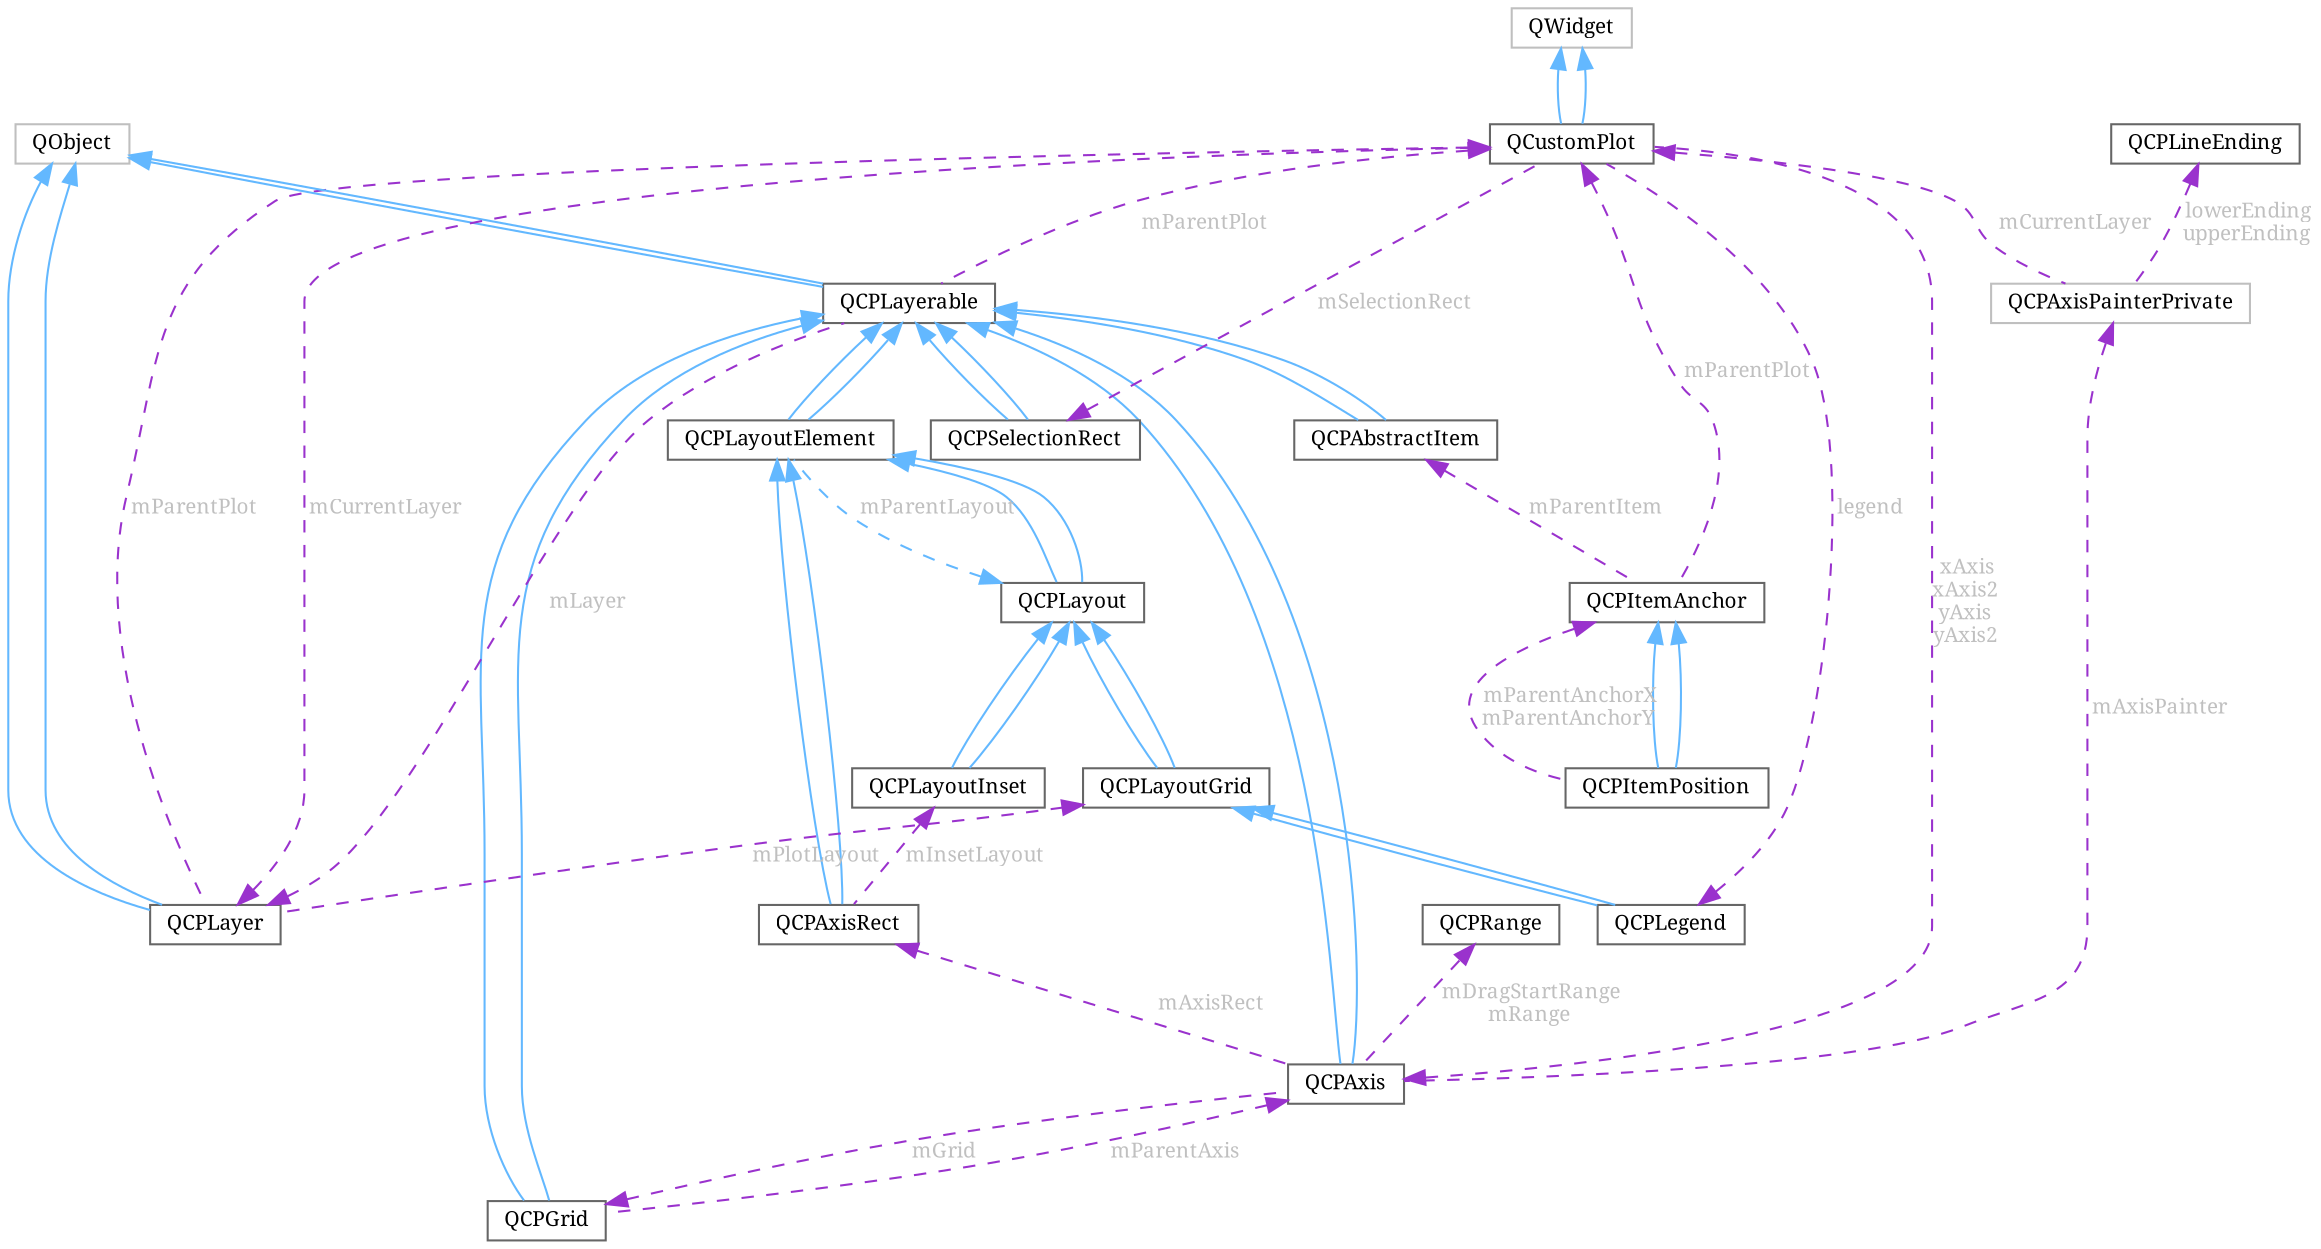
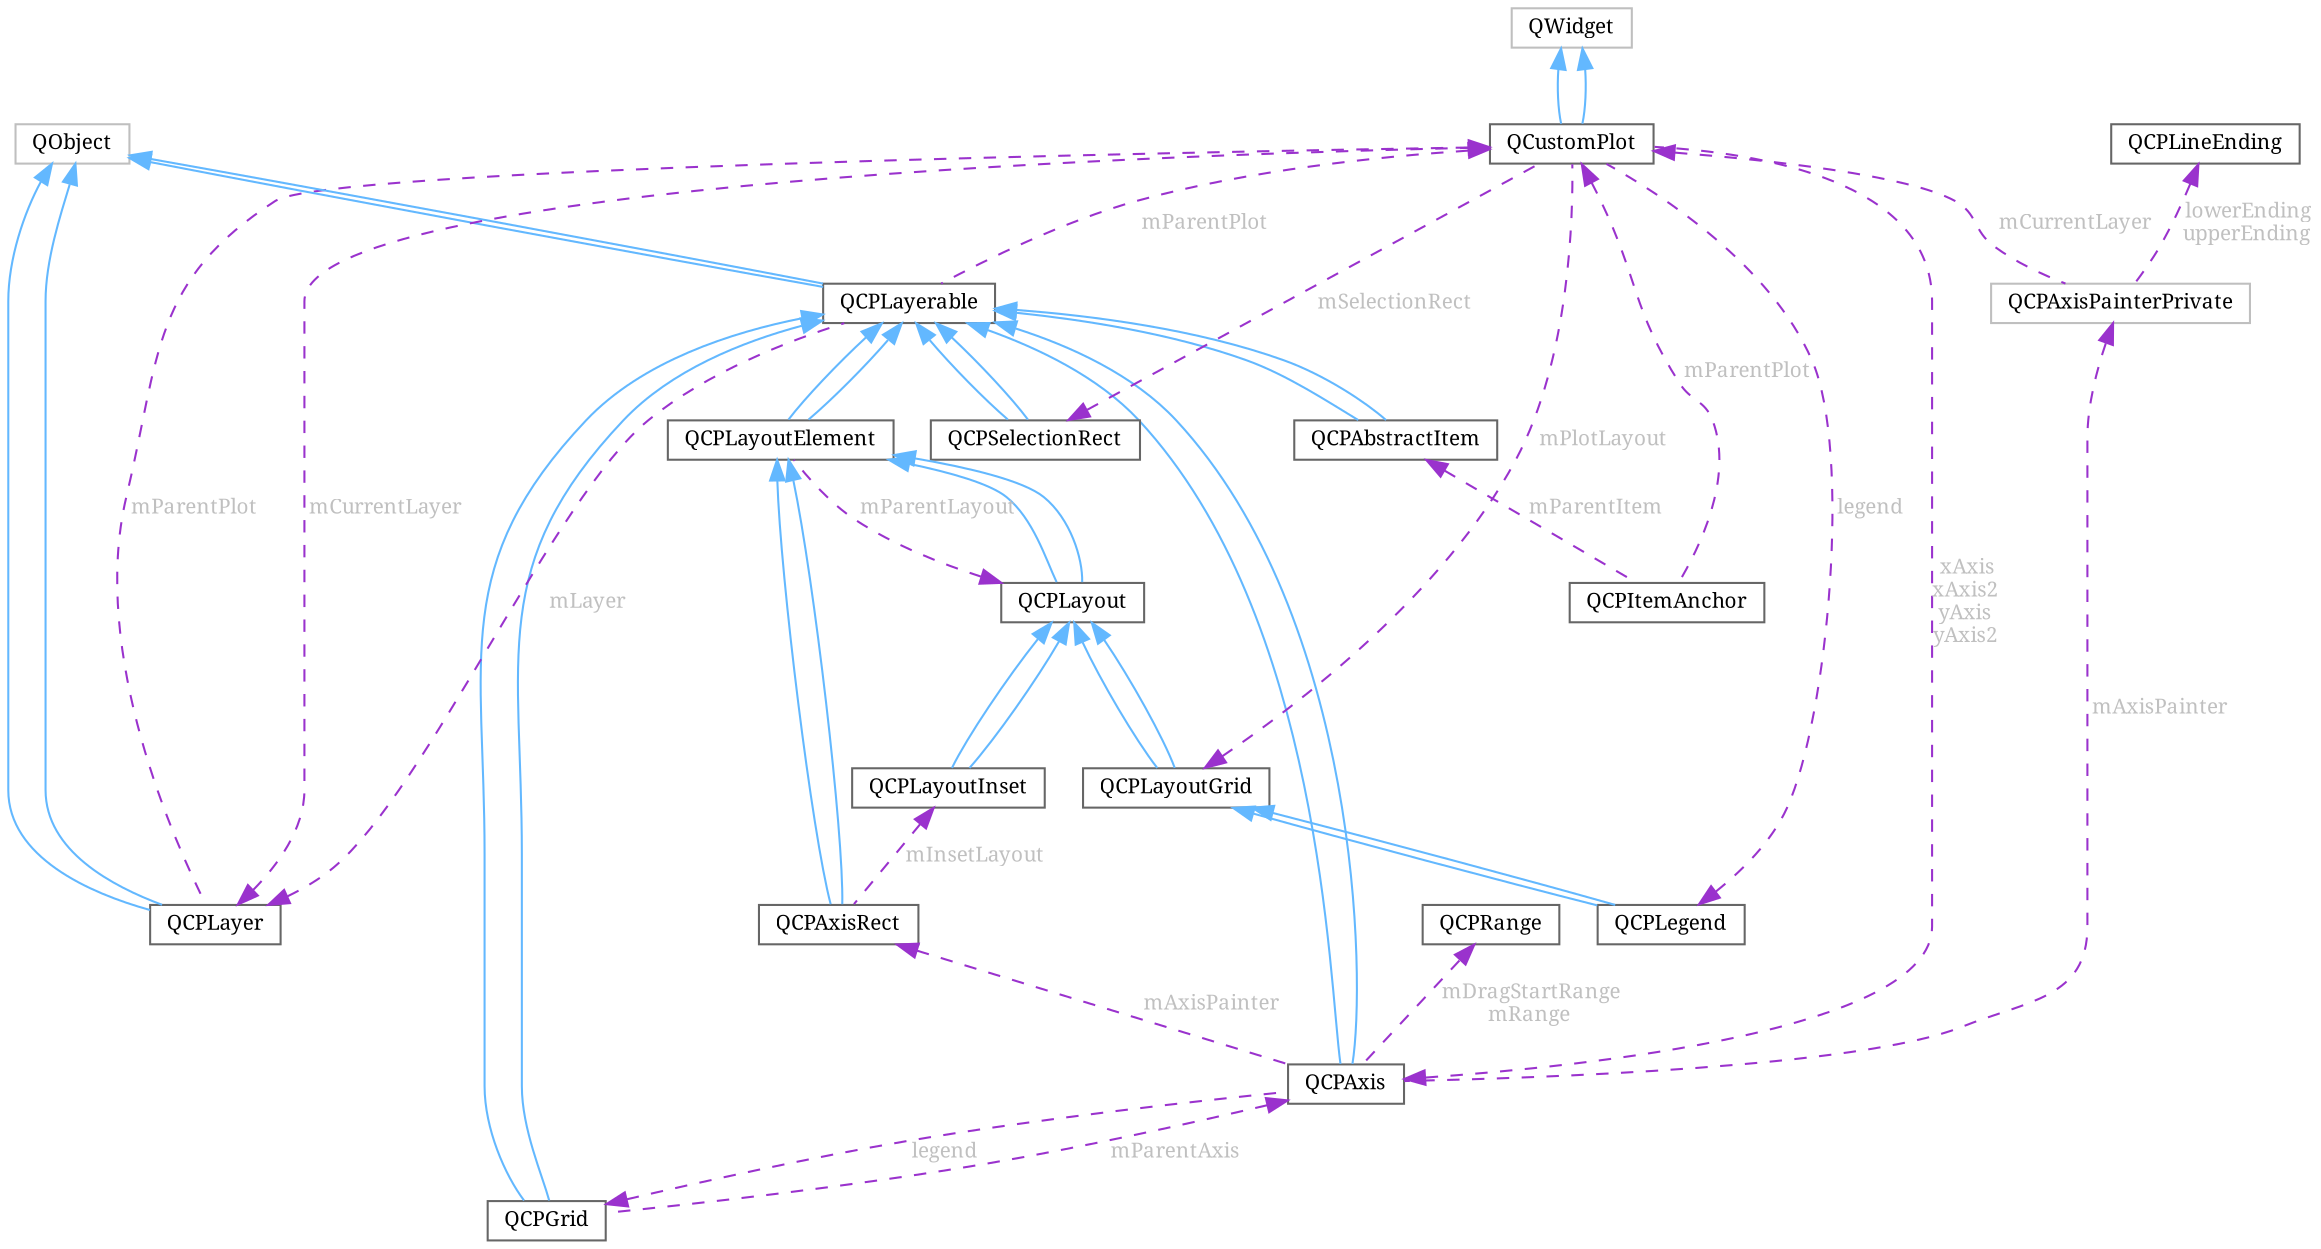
edge "QCPLayoutElement" -> "QCPLayout": color steelblue1 -> darkorchid3
node "QCPItemPosition": removed
edge "QCPLayer" -> "QCPLayoutGrid": now "QCustomPlot" -> "QCPLayoutGrid"
edge "QCPAxis" -> "QCPAxisRect": label " mAxisRect" -> " mAxisPainter"
edge "QCPAxis" -> "QCPGrid": label " mGrid" -> " legend"
